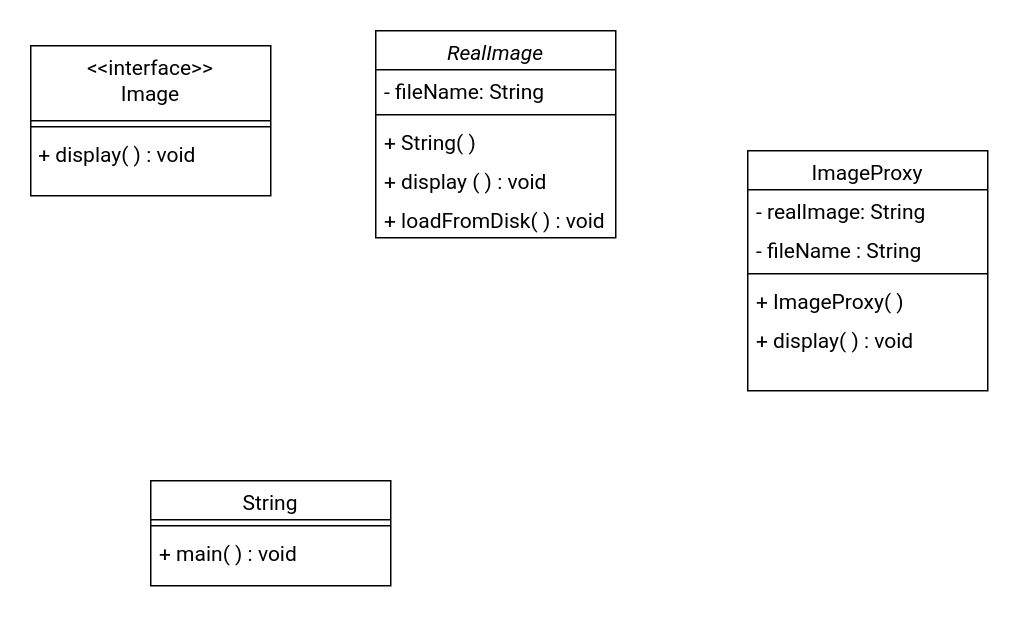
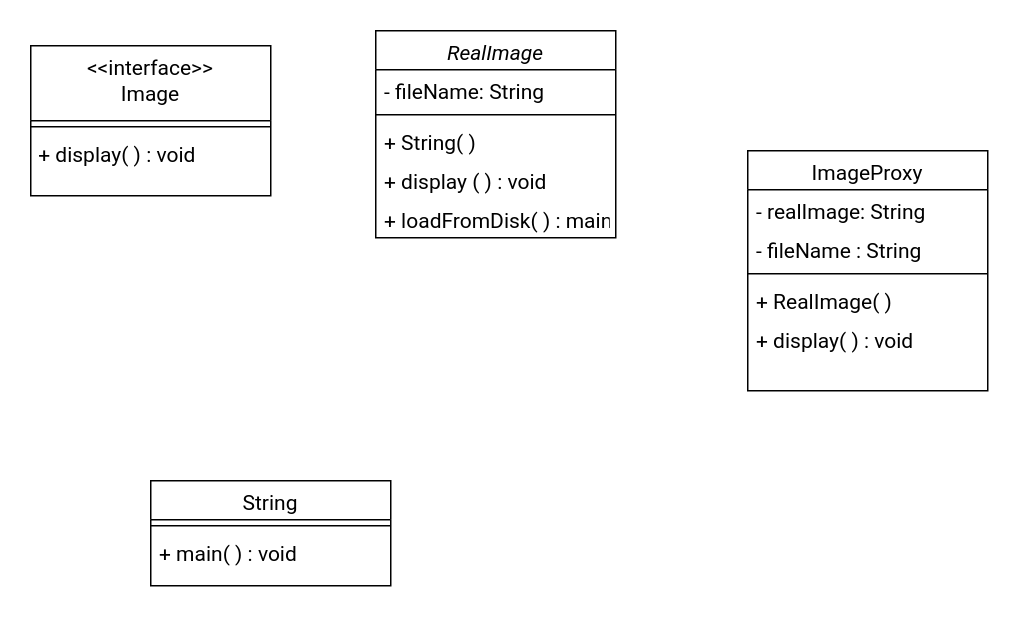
node "+ loadFromDisk( ) : void": label "+ loadFromDisk( ) : void" -> "+ loadFromDisk( ) : main"
node "+ ImageProxy( )": label "+ ImageProxy( )" -> "+ RealImage( )"
